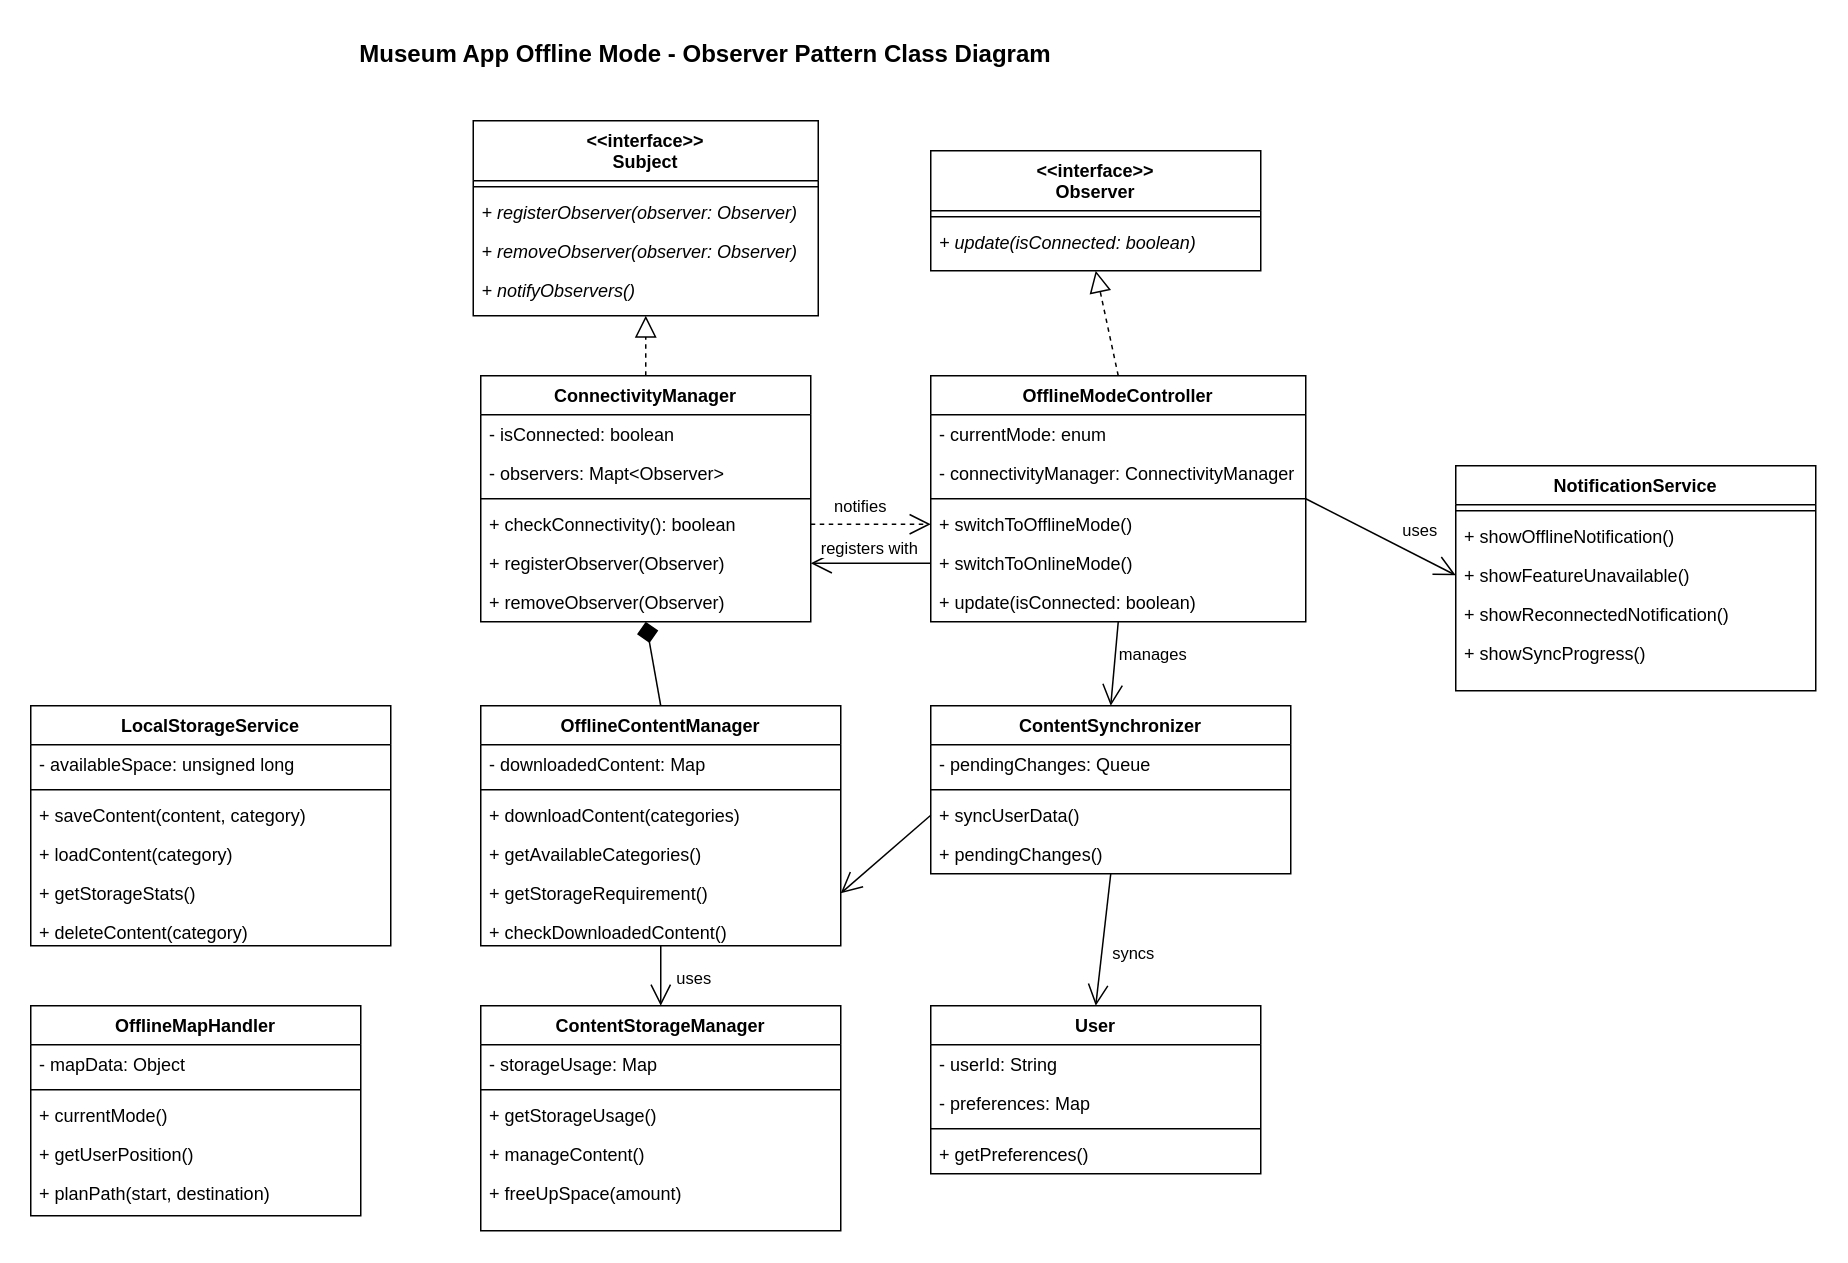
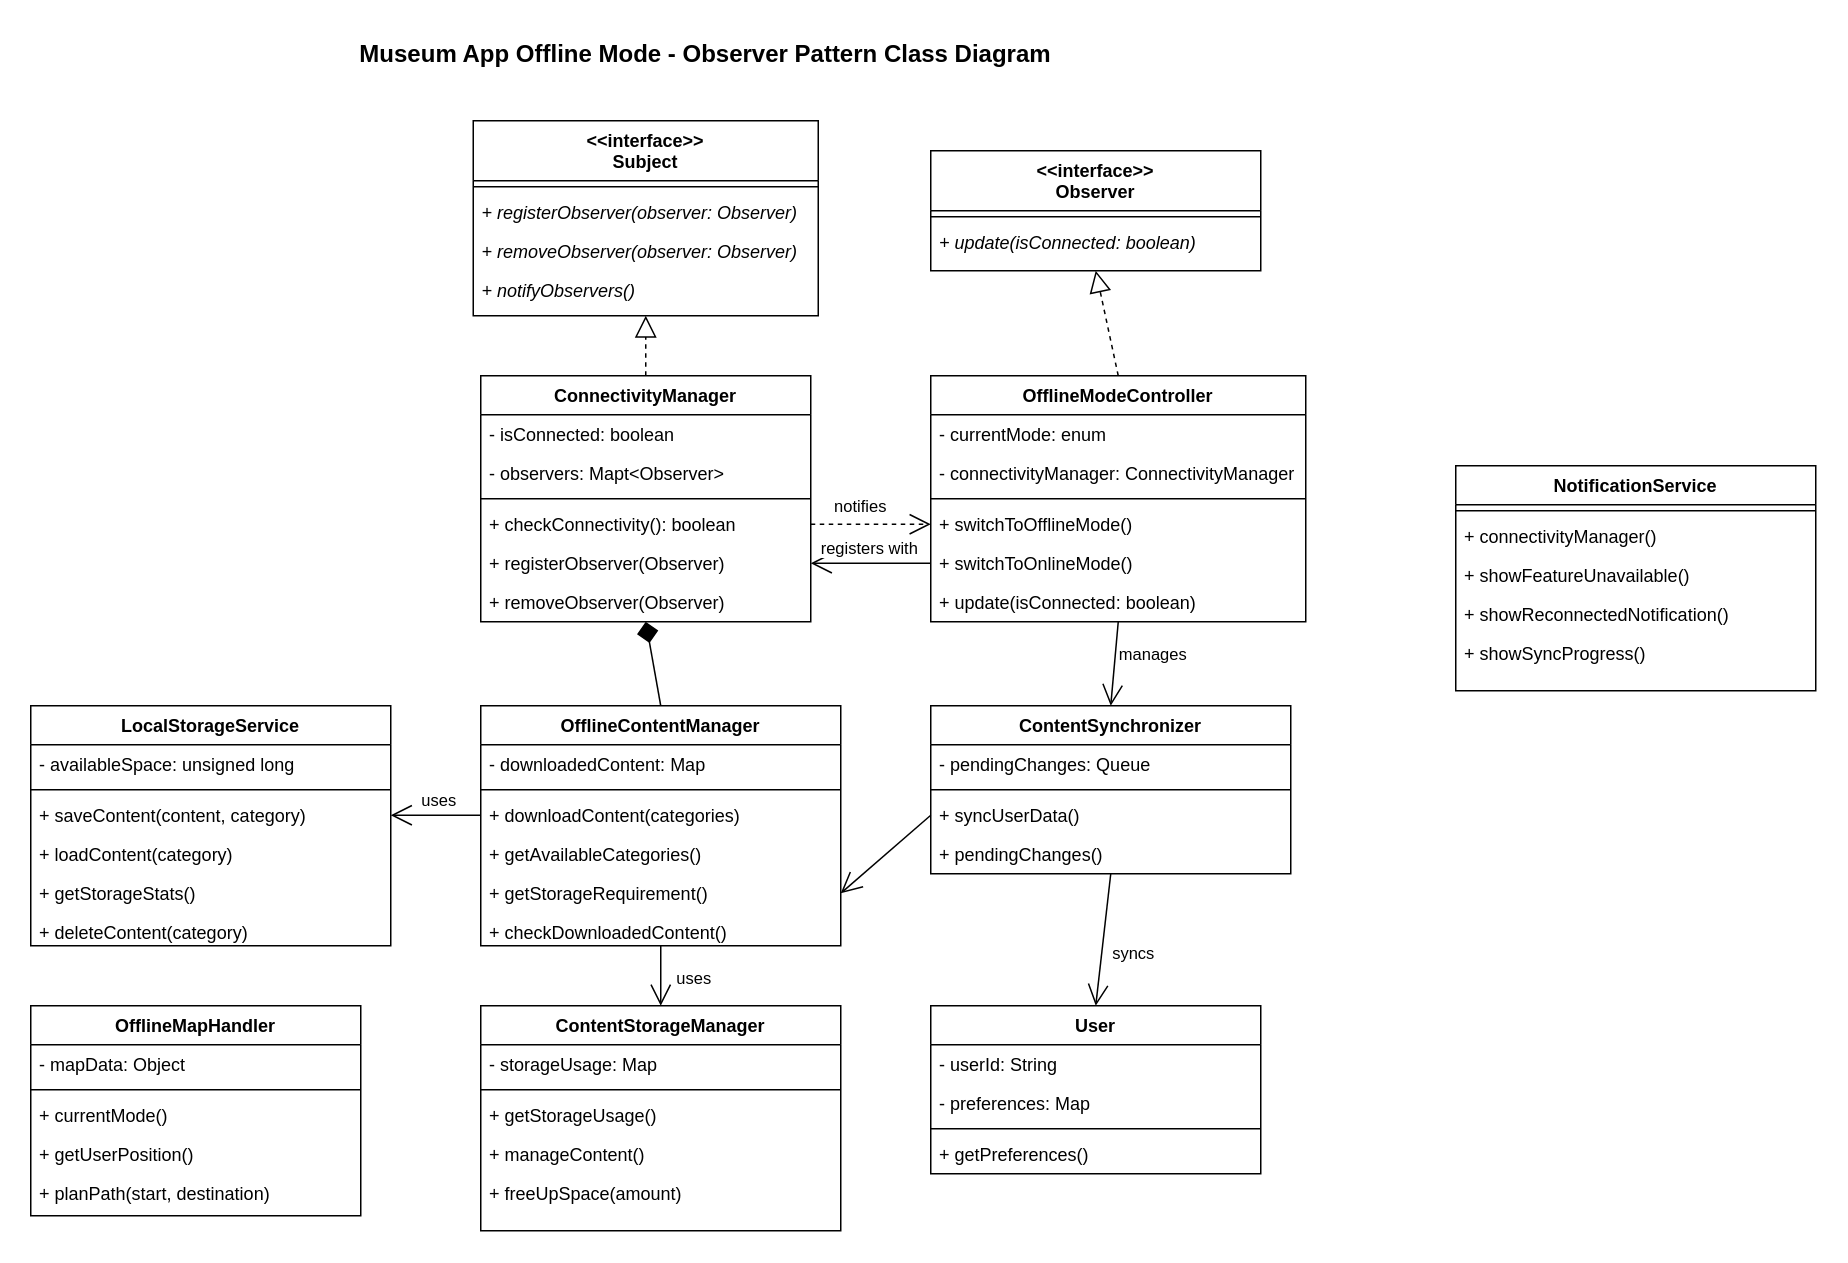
edge "OfflineModeController" -> "+ showFeatureUnavailable()": removed, label "uses"
node "+ showOfflineNotification()": label "+ showOfflineNotification()" -> "+ connectivityManager()"
edge "+ downloadContent(categories)" -> "+ saveContent(content, category)": added, label "uses"
